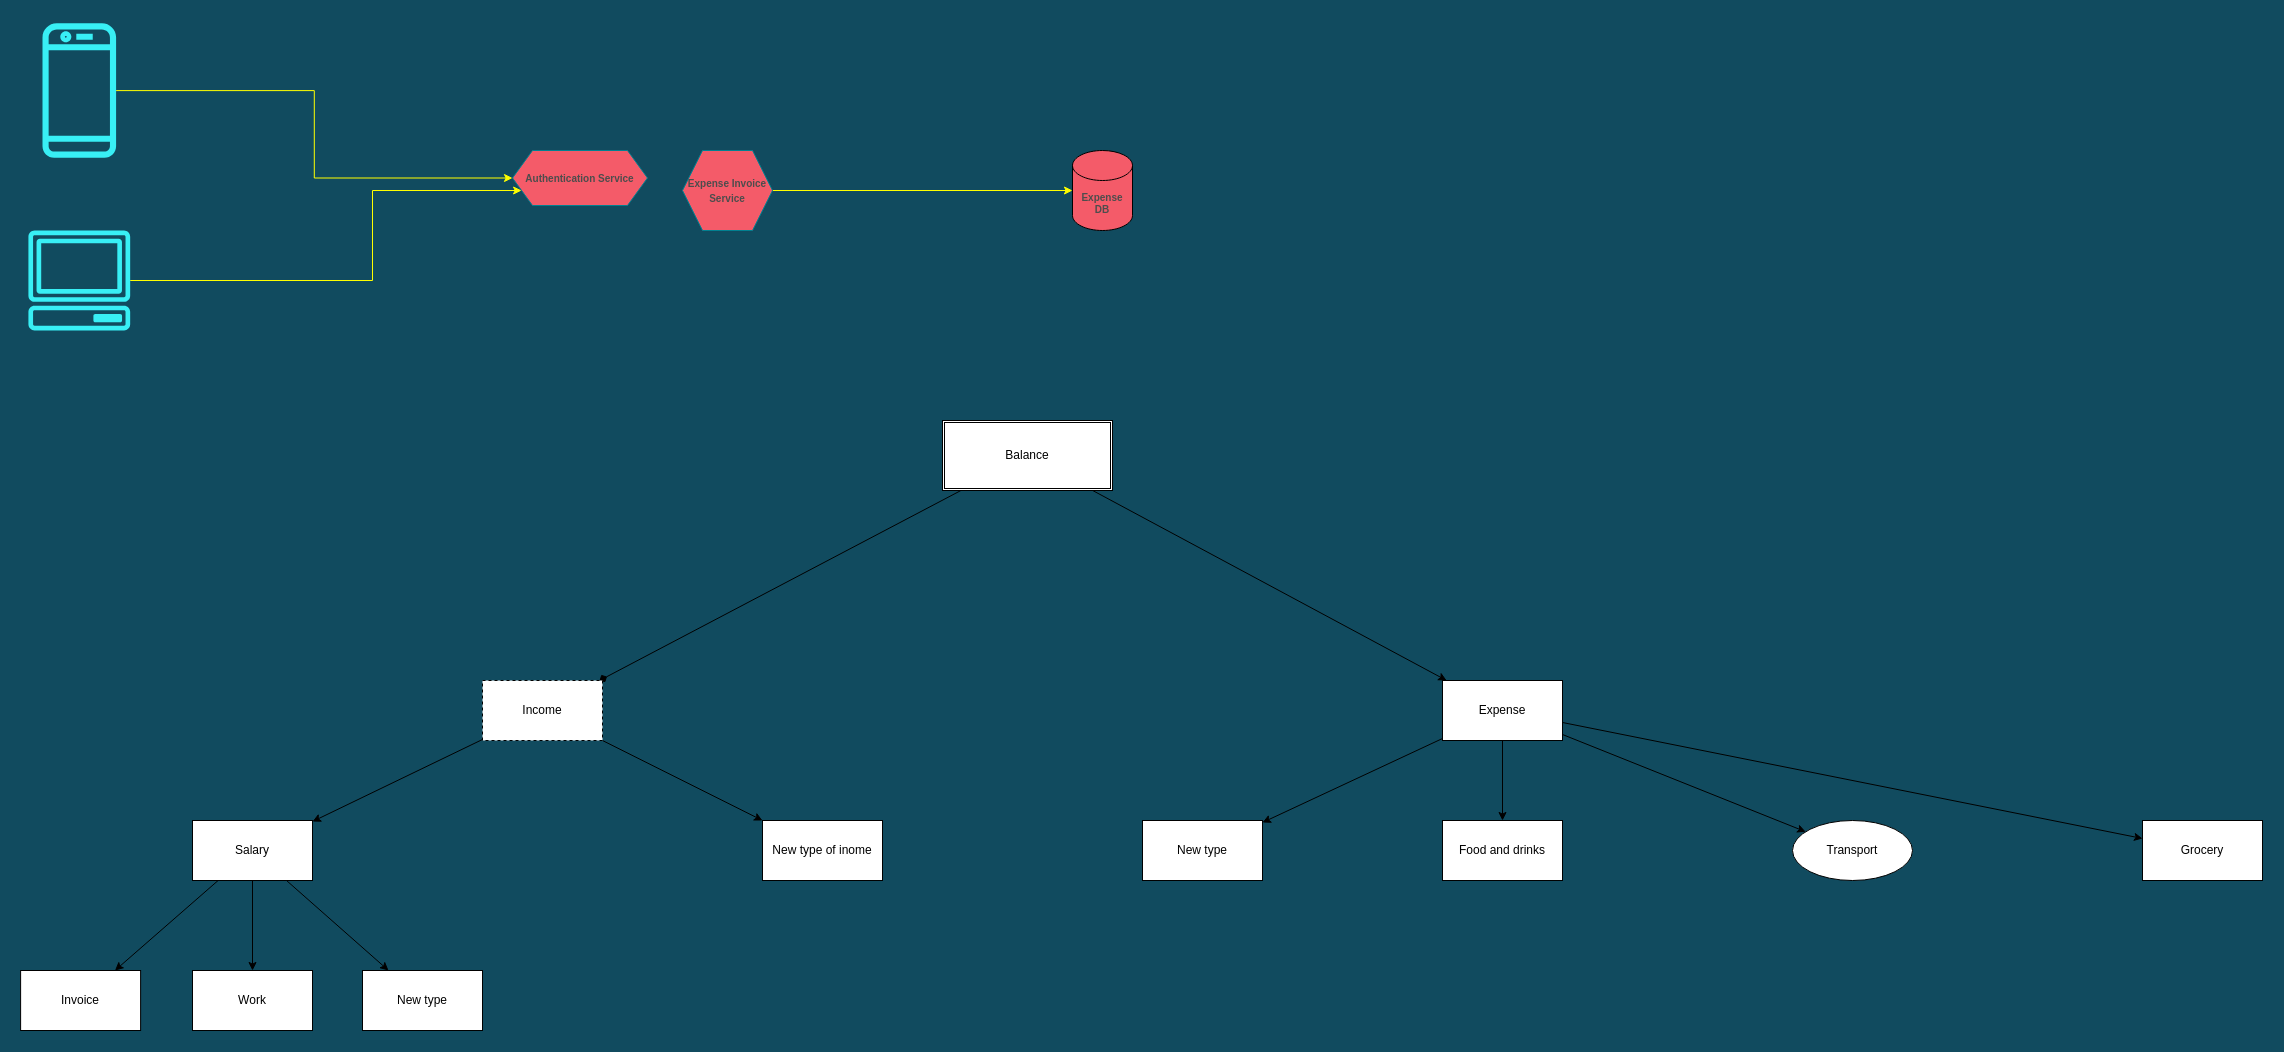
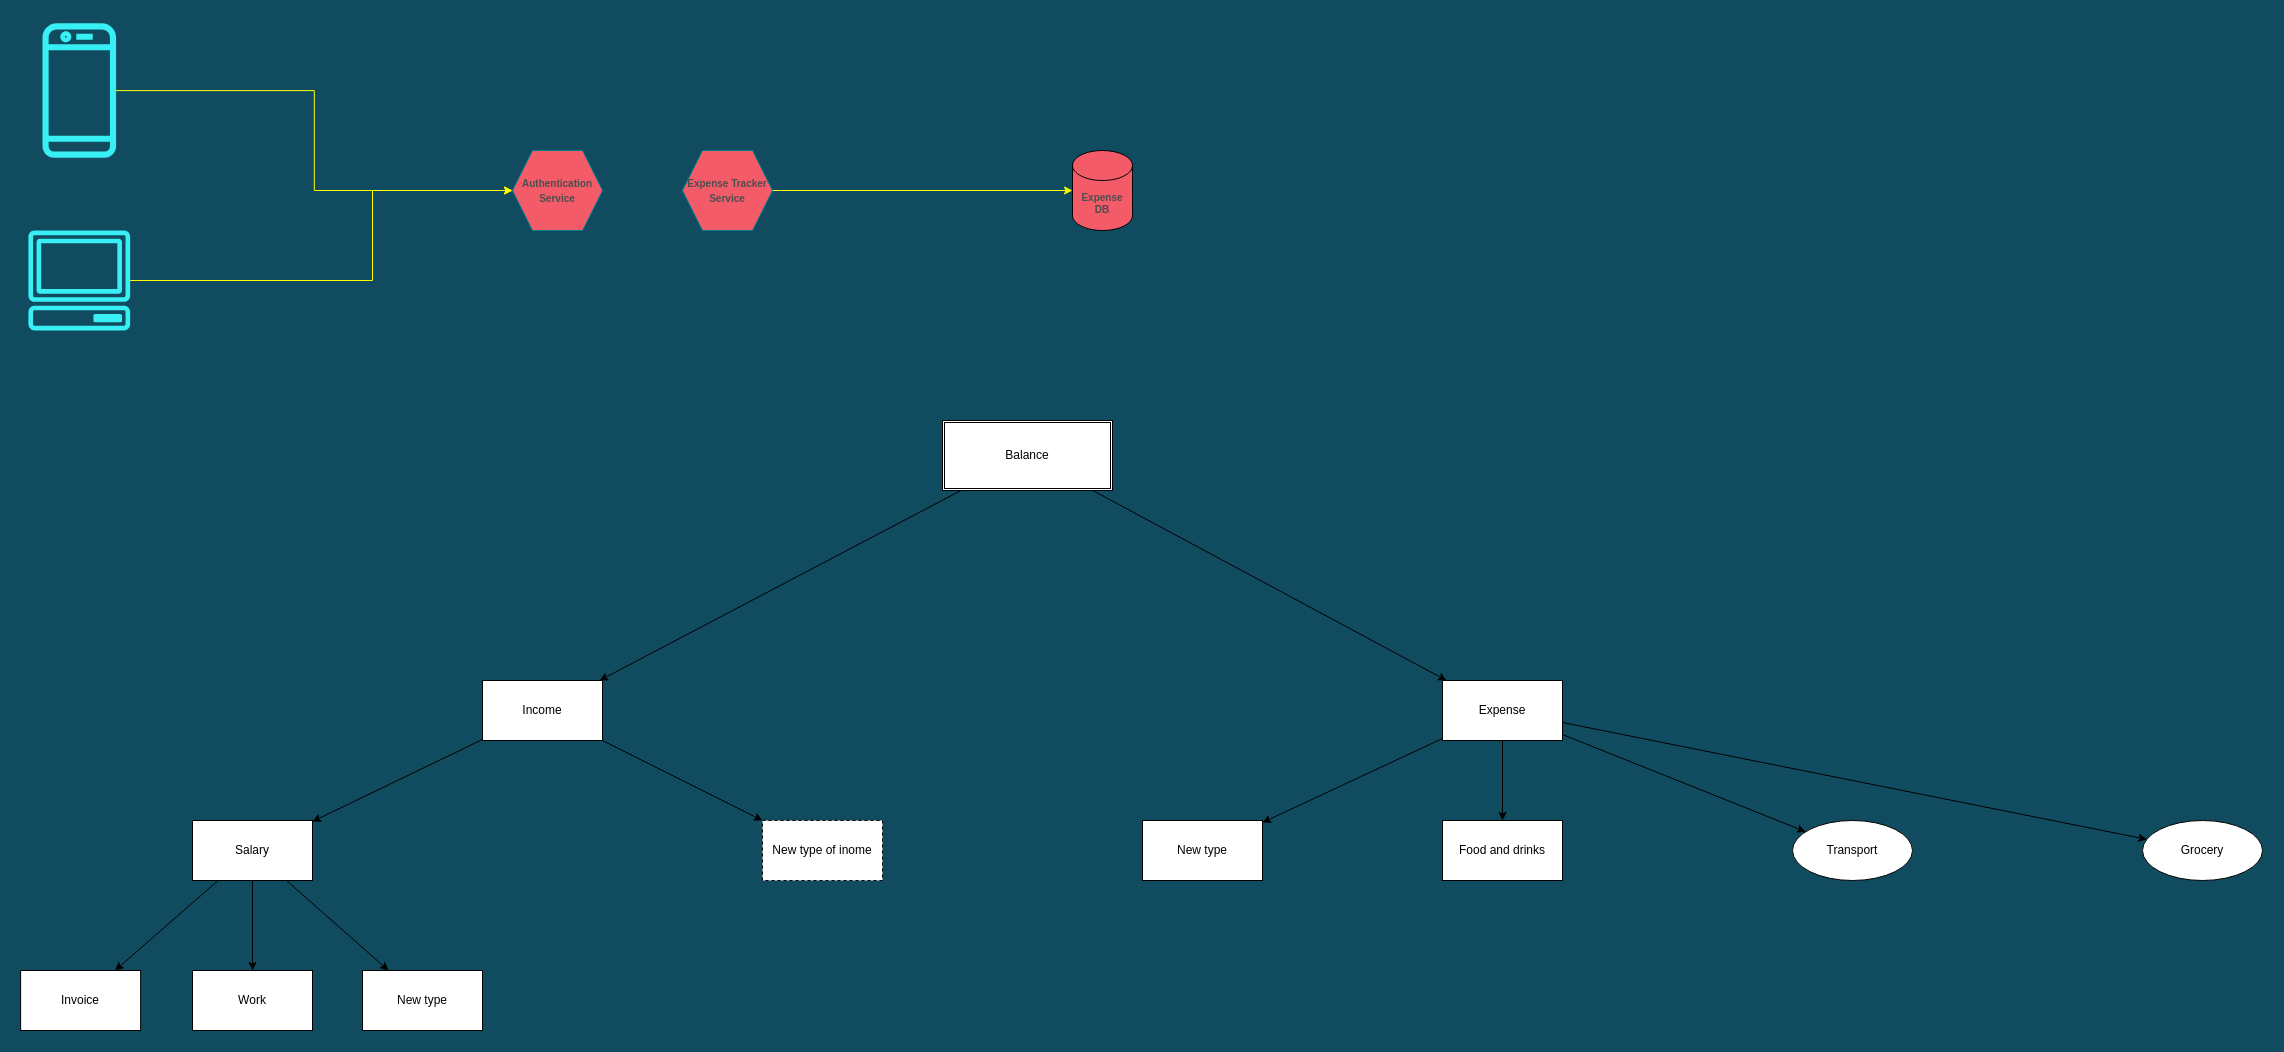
node "Authentication Service": size 135x55 -> 90x80
node "Expense Invoice Service": label "Expense Invoice Service" -> "Expense Tracker Service"
edge "Balance" -> "Income": arrowhead diamond -> classic
node "Income": style dashed -> solid
node "New type of inome": style solid -> dashed
node "Grocery": shape rectangle -> ellipse
